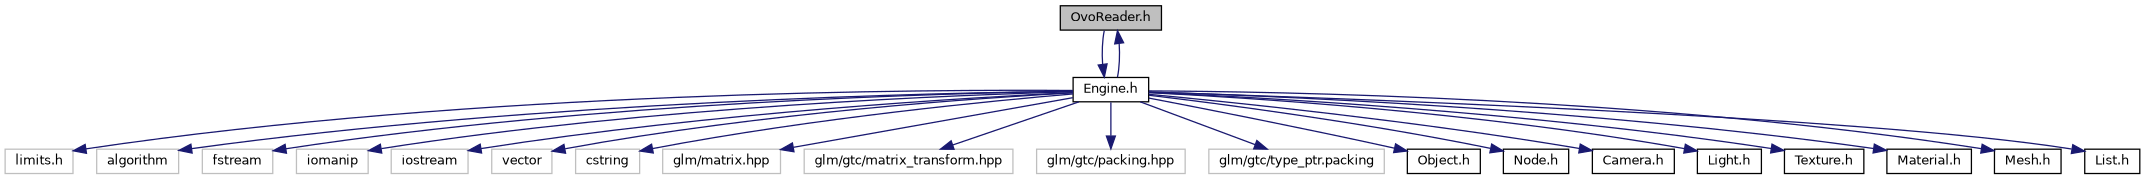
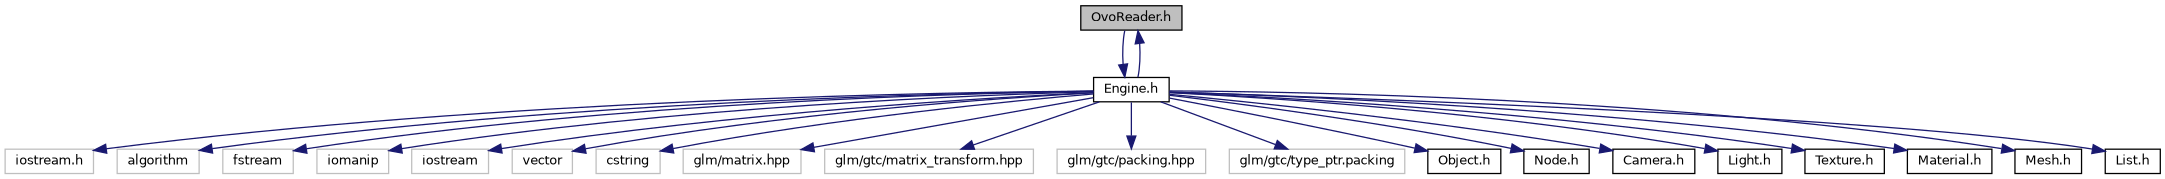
node "limits.h": label "limits.h" -> "iostream.h"
